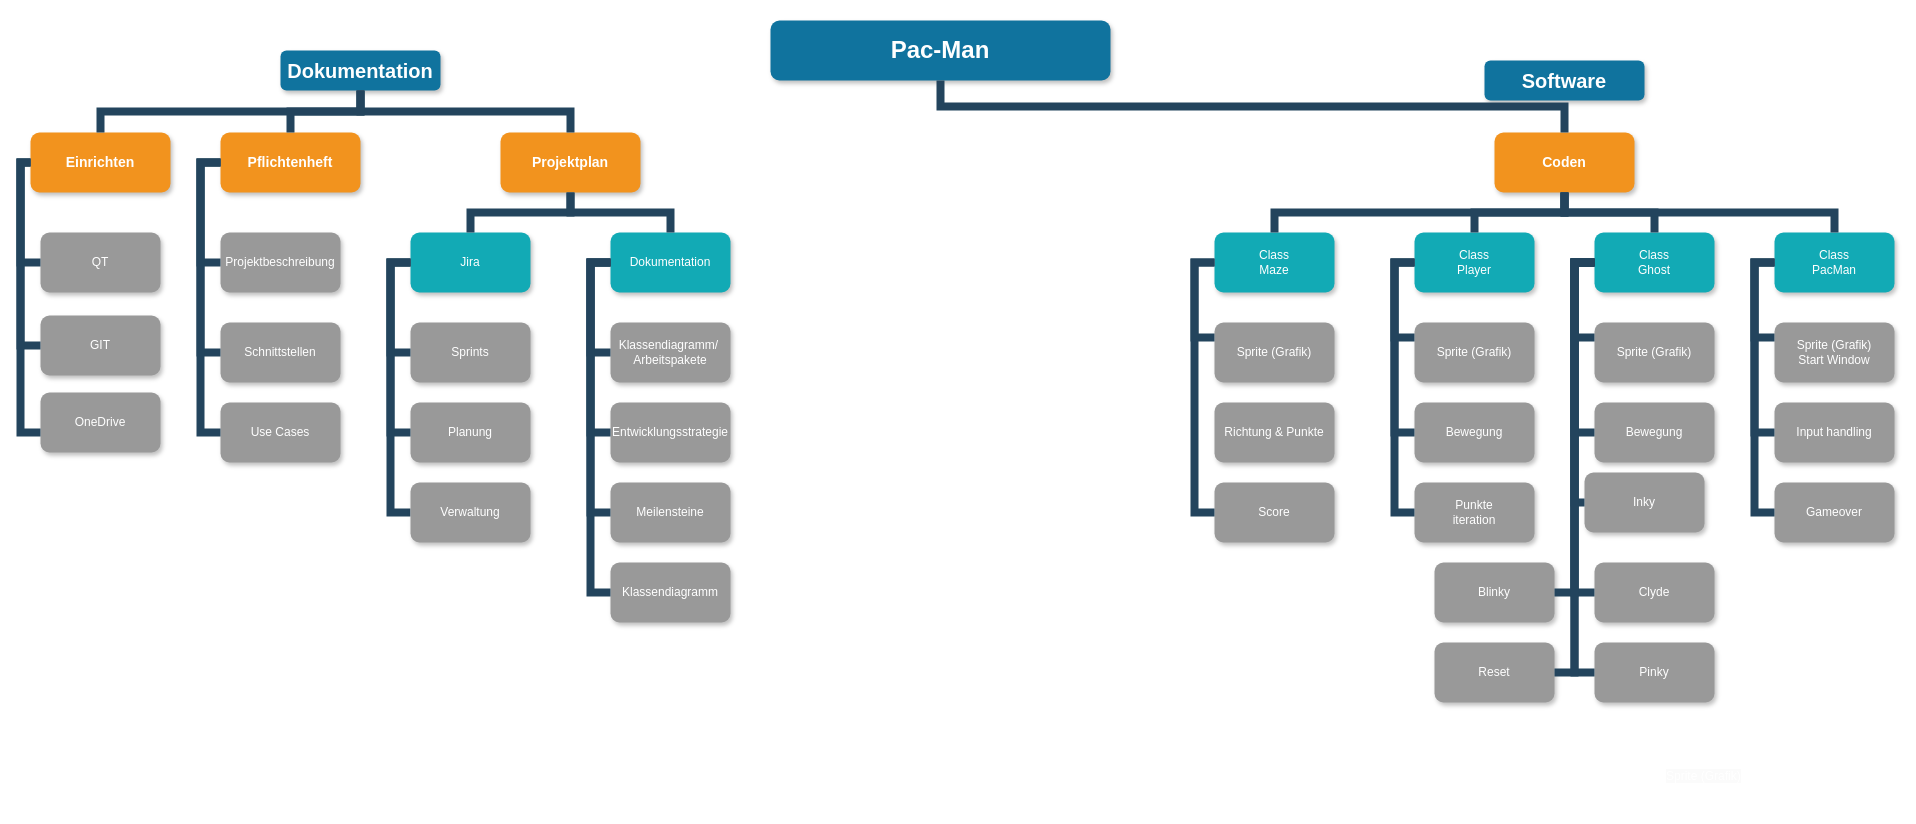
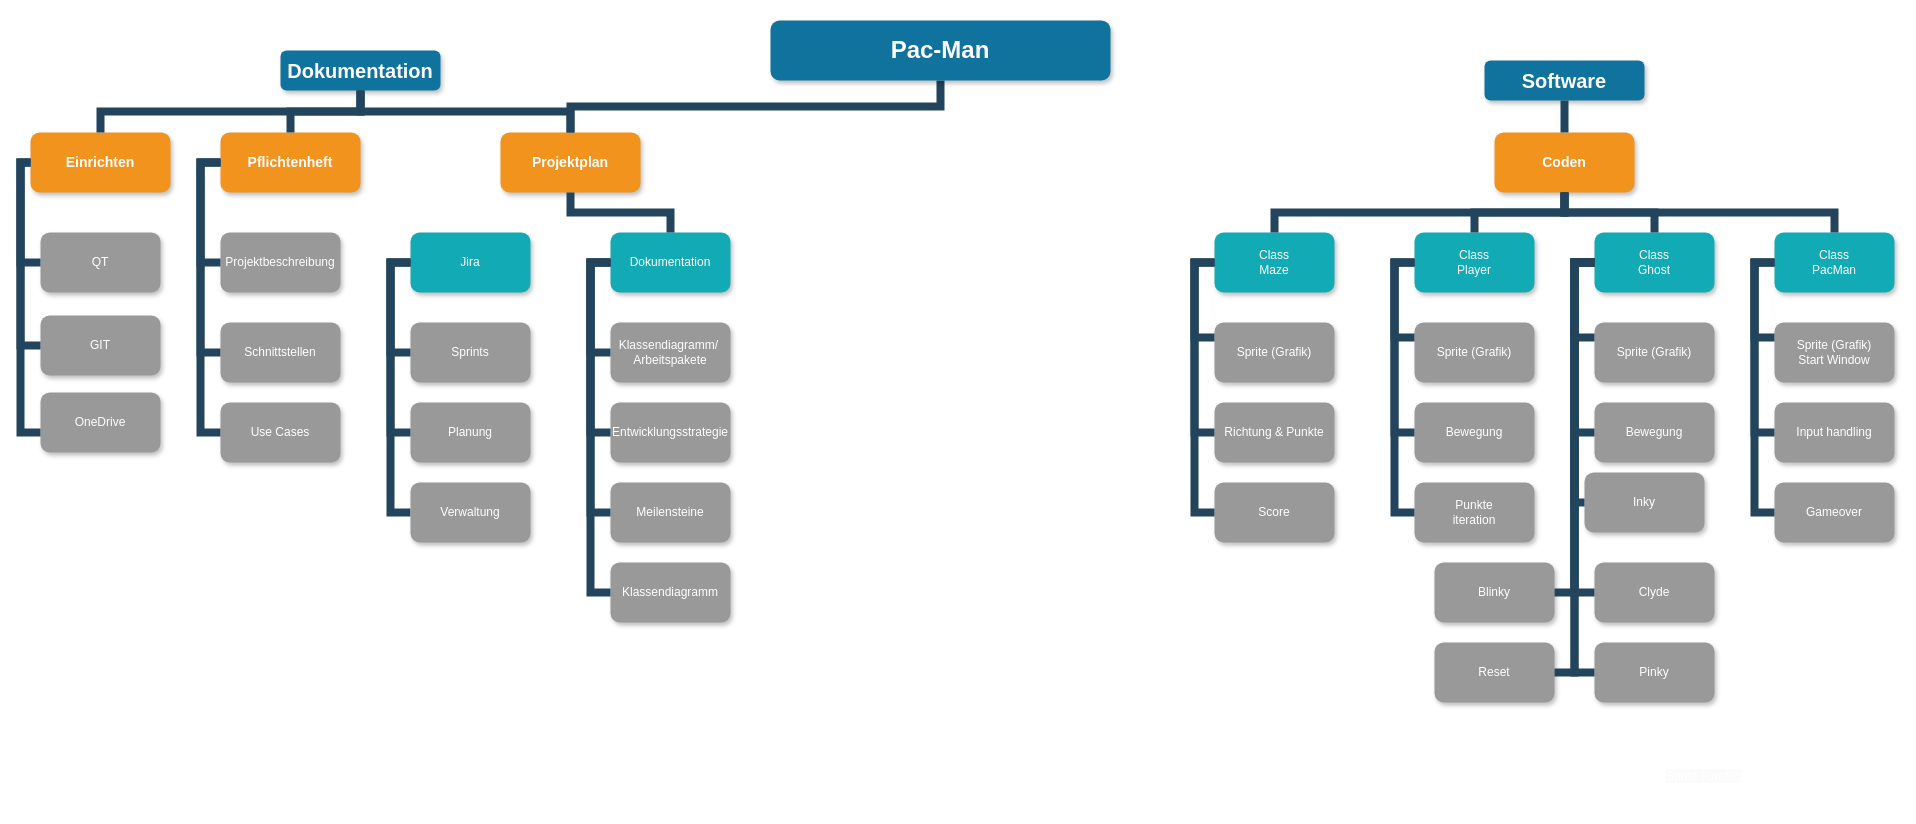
edge "Pac-Man" -- "Coden": now "Software" -- "Coden"
edge "Projektplan" -- "Jira": now "Projektplan" -- "Pac-Man"
edge "Class Maze" -- "Richtung & Punkte": added
